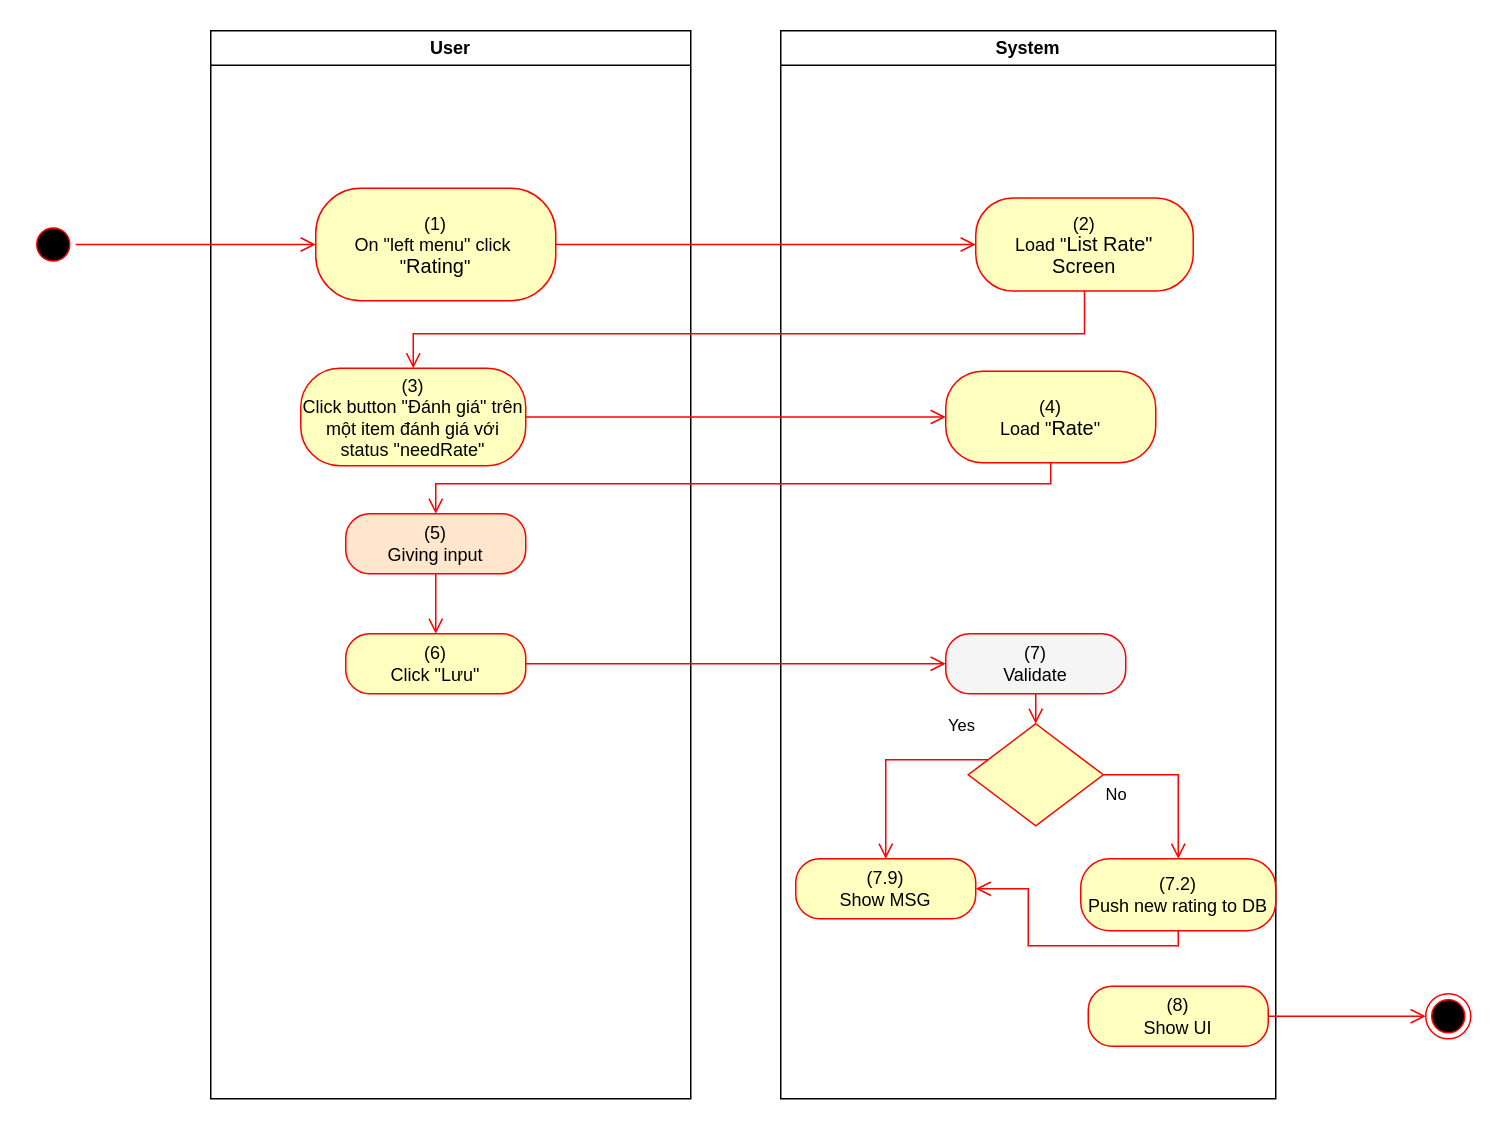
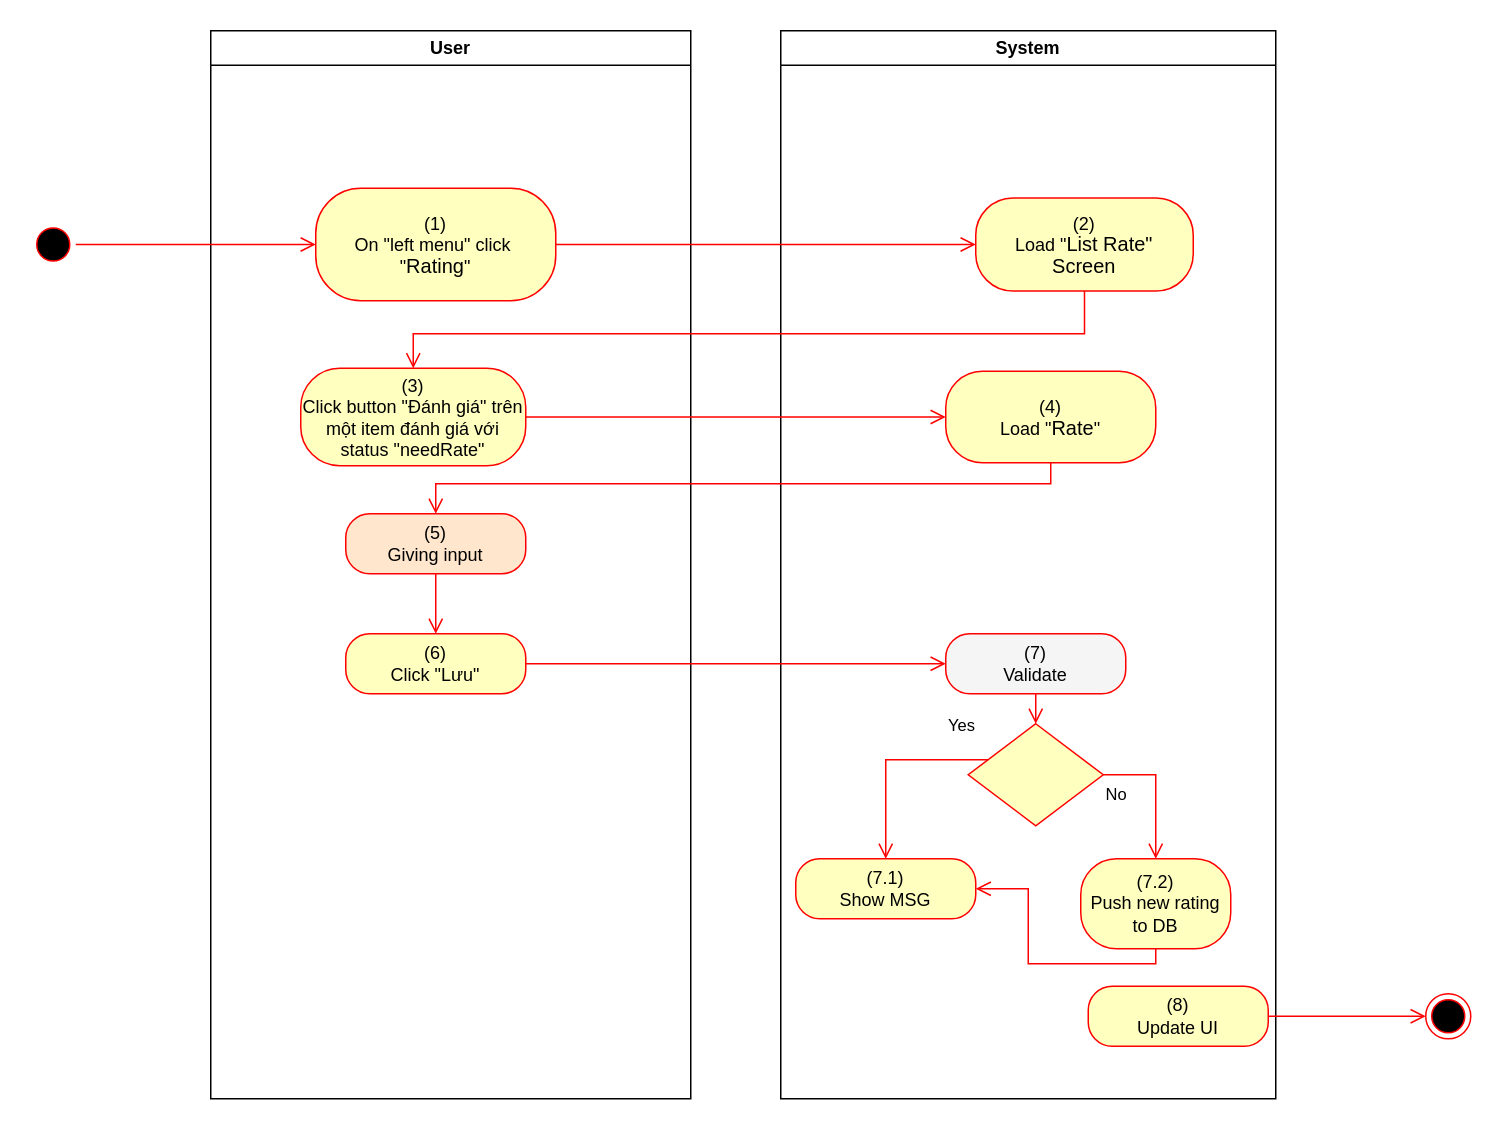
node "(7.9) Show MSG": label "(7.9) Show MSG" -> "(7.1) Show MSG"
node "(7.2) Push new rating to DB": size 195x72 -> 150x90
node "(8) Show UI": label "(8) Show UI" -> "(8) Update UI"
